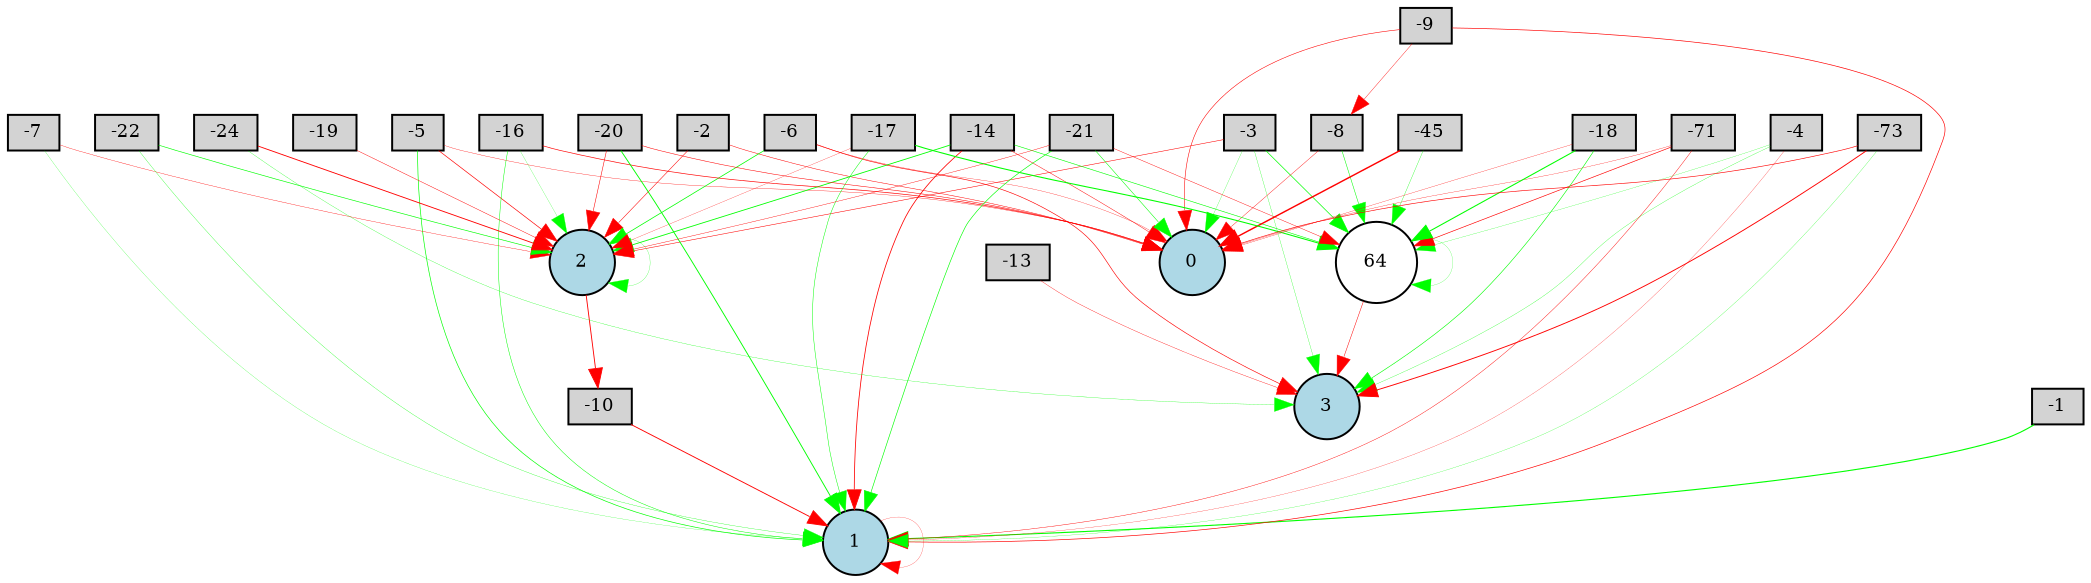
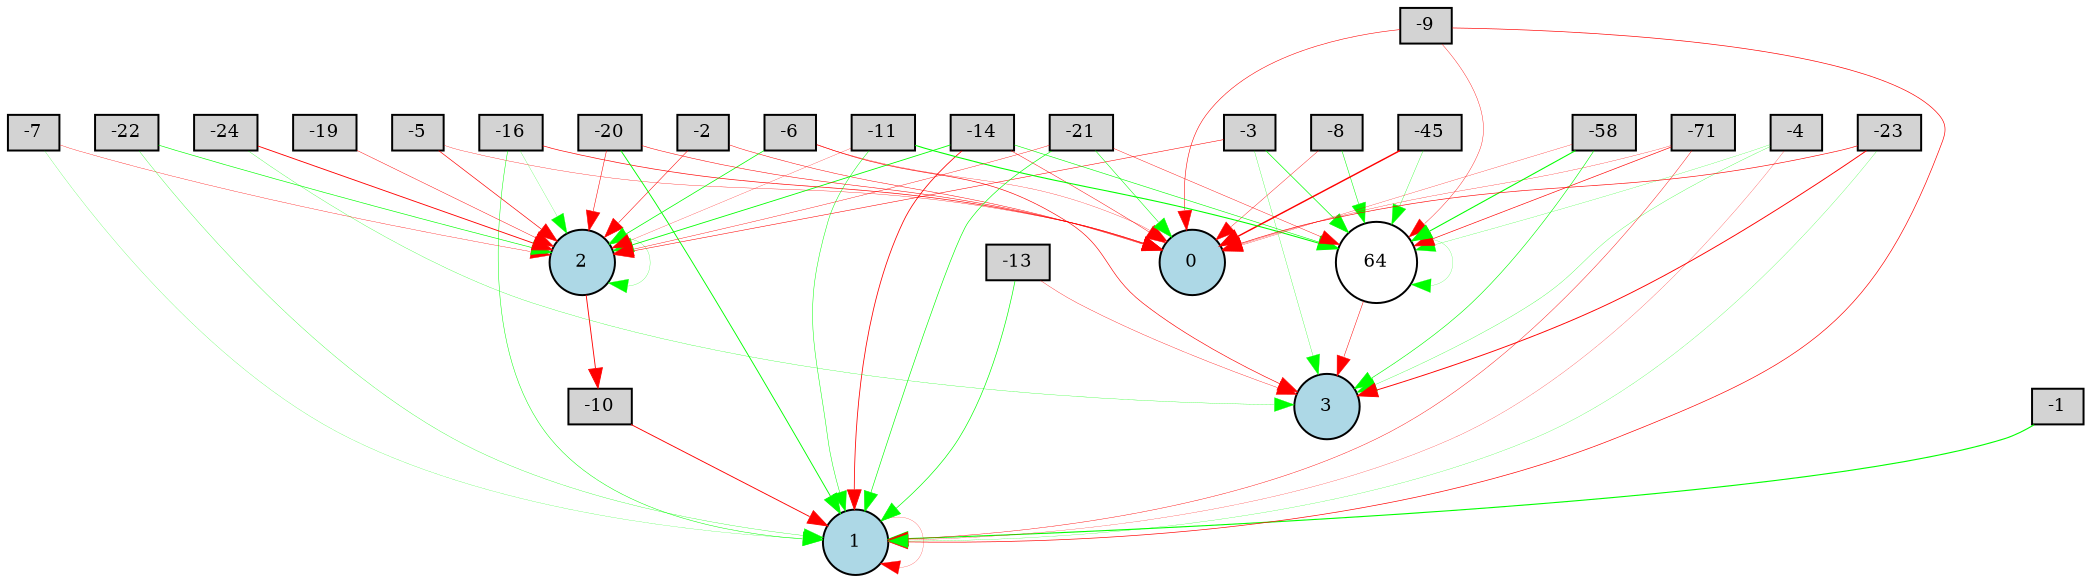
edge "-9" -> "-8": now "-9" -> "64"
node "-17": label "-17" -> "-11"
node "-18": label "-18" -> "-58"
node "-73": label "-73" -> "-23"
edge "-3" -> "0": removed
edge "-5" -> "1": now "-13" -> "1"
